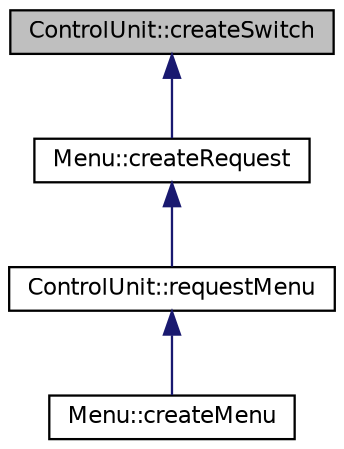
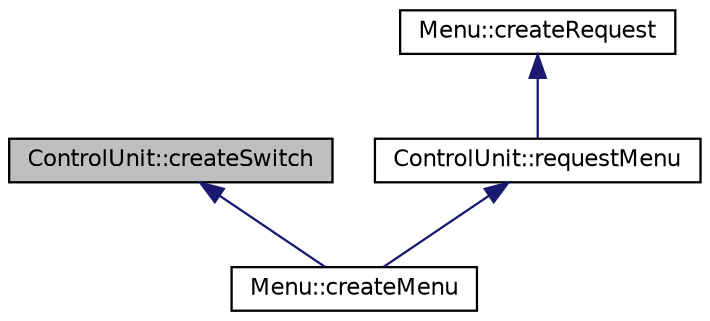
edge "Menu::createRequest" -> "ControlUnit::createSwitch": now "Menu::createMenu" -> "ControlUnit::createSwitch"
